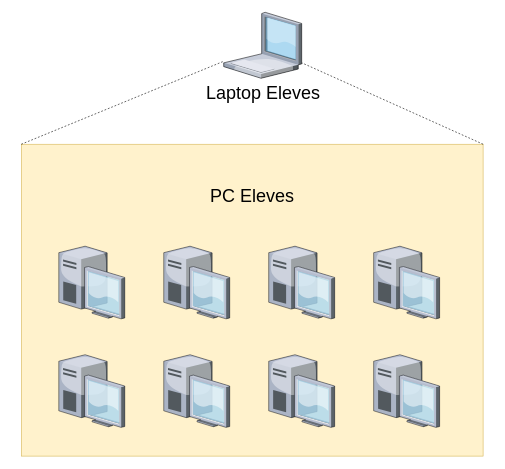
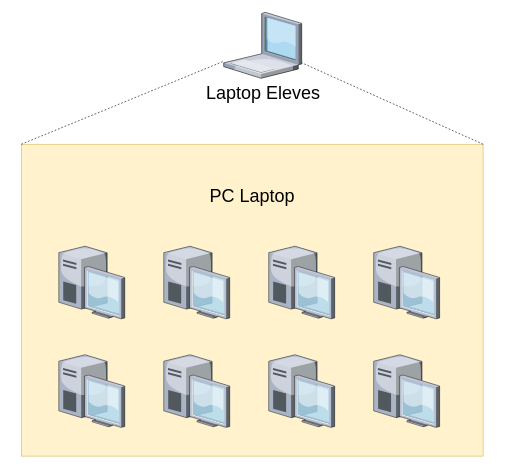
node "PC Eleves": label "PC Eleves" -> "PC Laptop"
